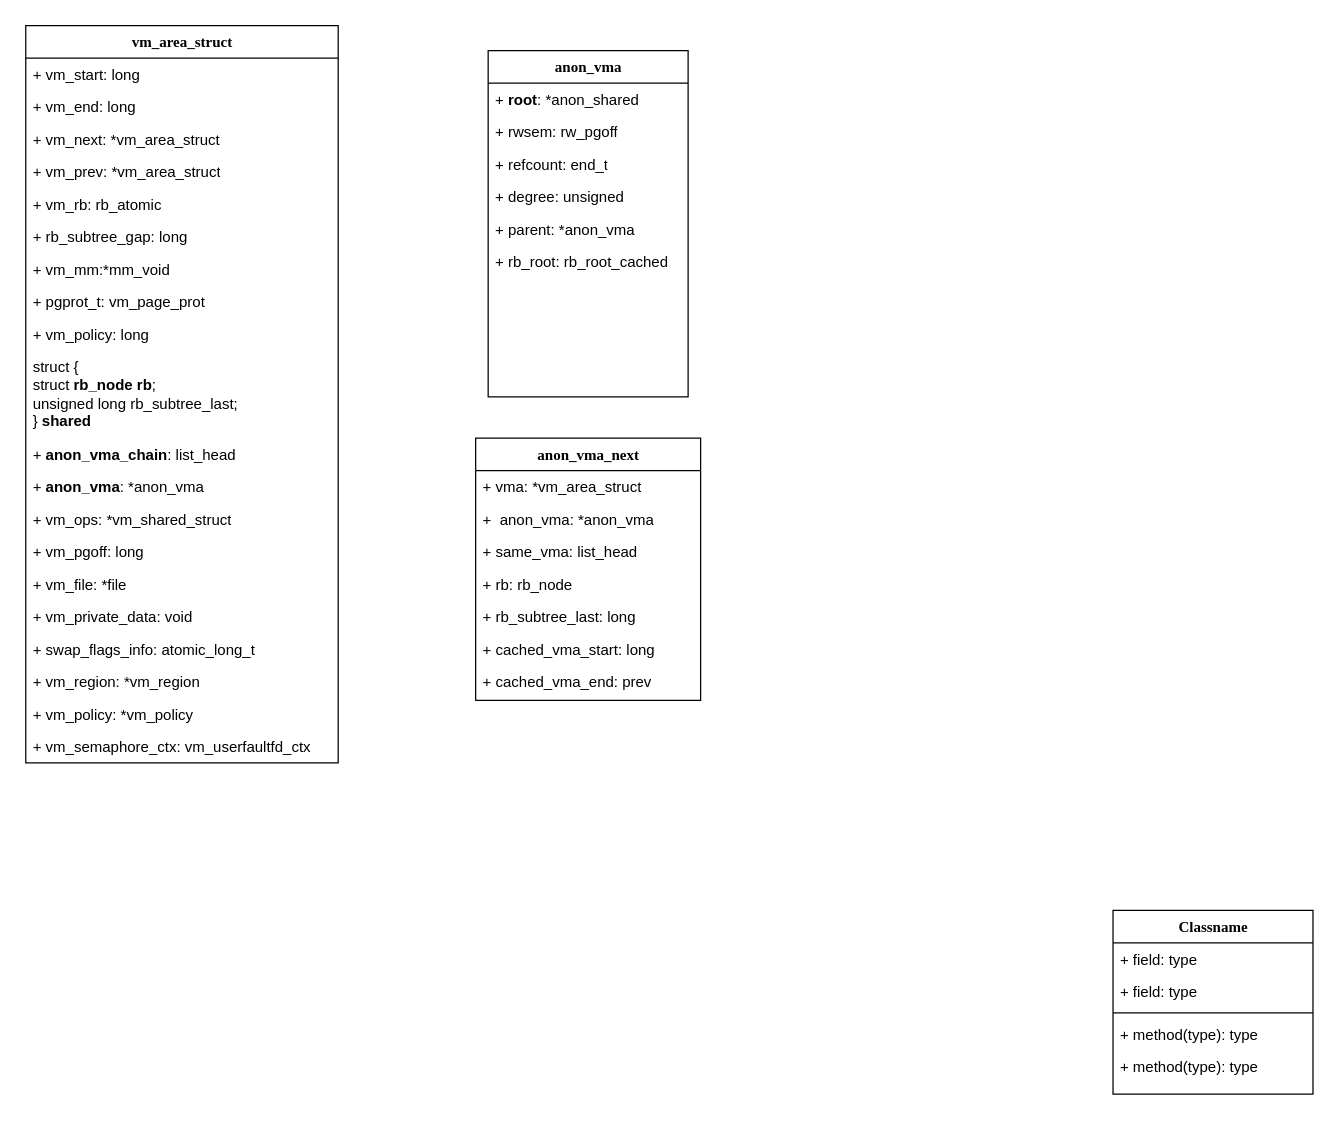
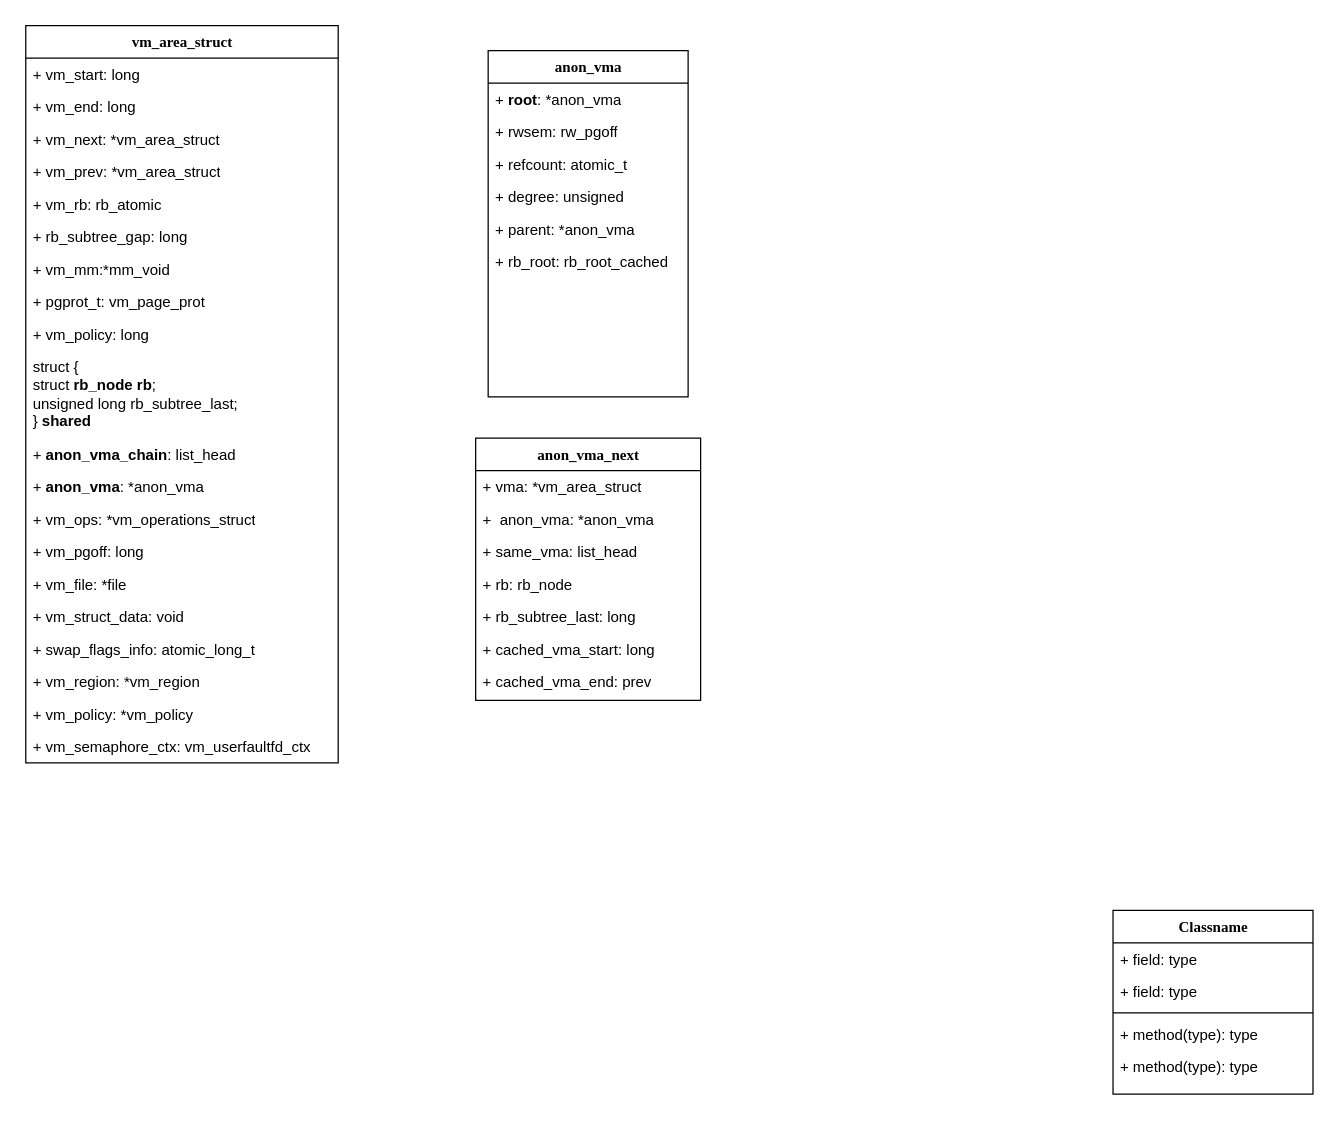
node "+ root: *anon_shared": label "+ root: *anon_shared" -> "+ root: *anon_vma"
node "+ refcount: end_t": label "+ refcount: end_t" -> "+ refcount: atomic_t"
node "+ vm_ops: *vm_shared_struct": label "+ vm_ops: *vm_shared_struct" -> "+ vm_ops: *vm_operations_struct"
node "+ vm_private_data: void": label "+ vm_private_data: void" -> "+ vm_struct_data: void"
